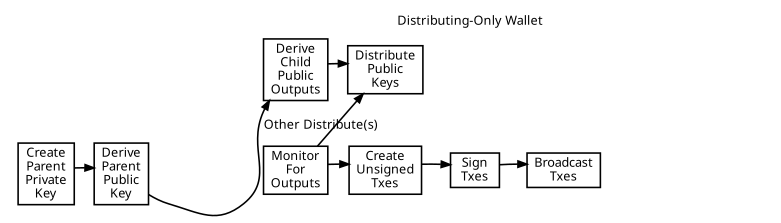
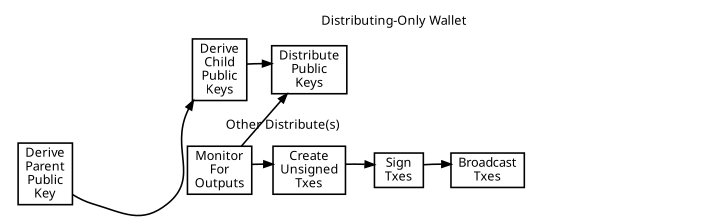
node "Derive Child Public Outputs": label "Derive Child Public Outputs" -> "Derive Child Public Keys"
node "Create Parent Private Key": removed
